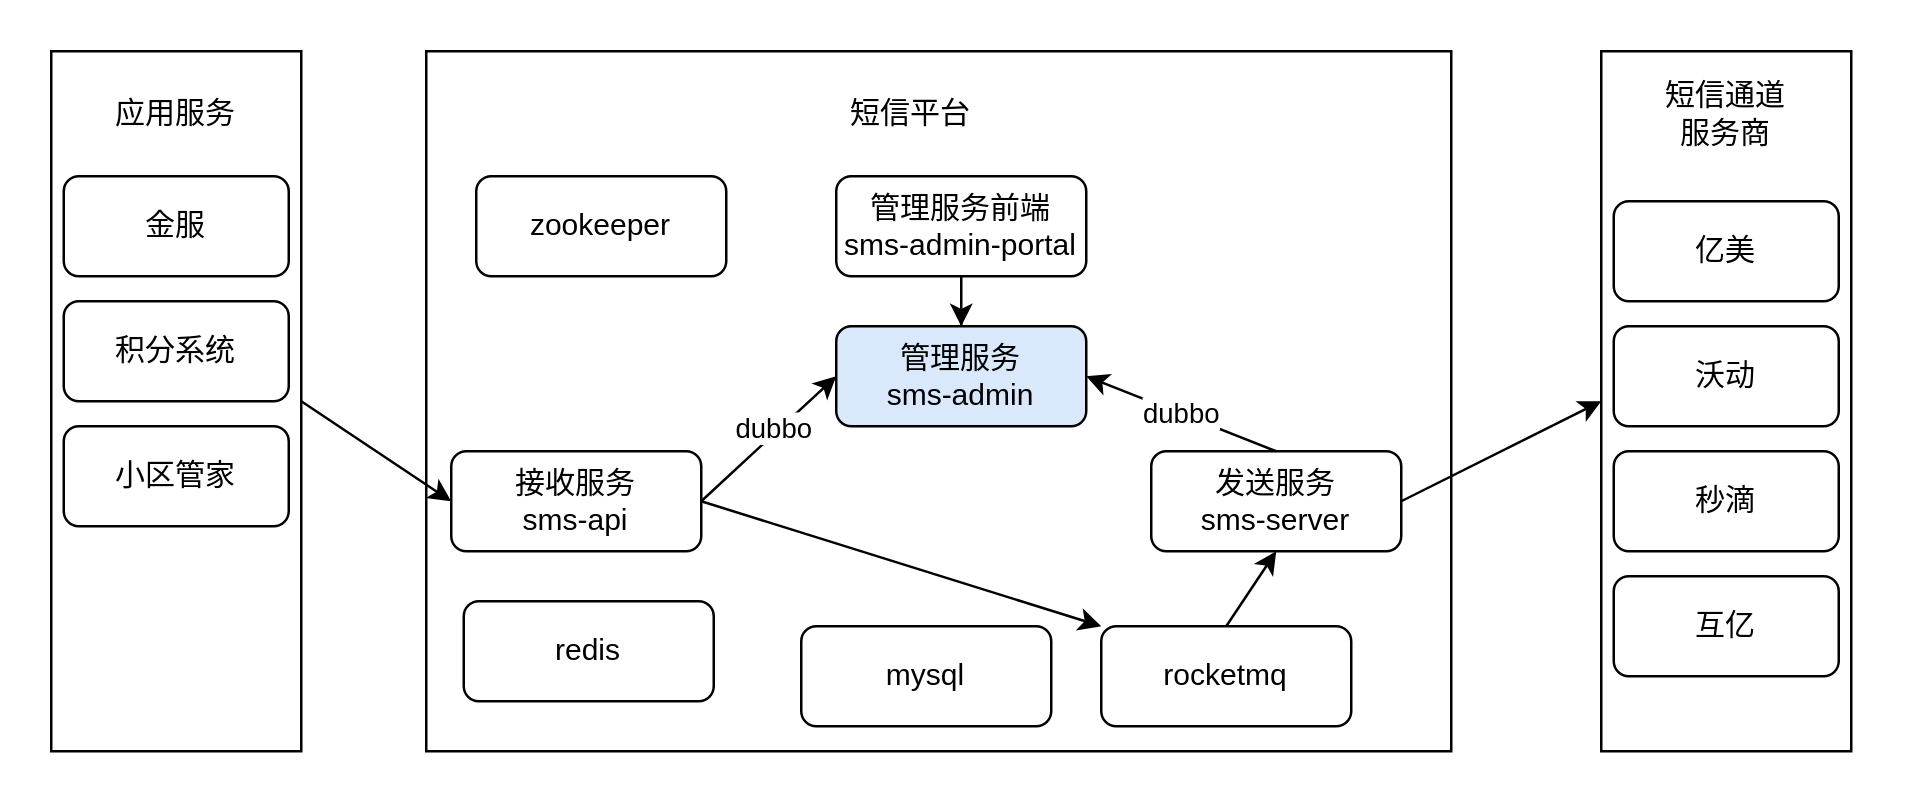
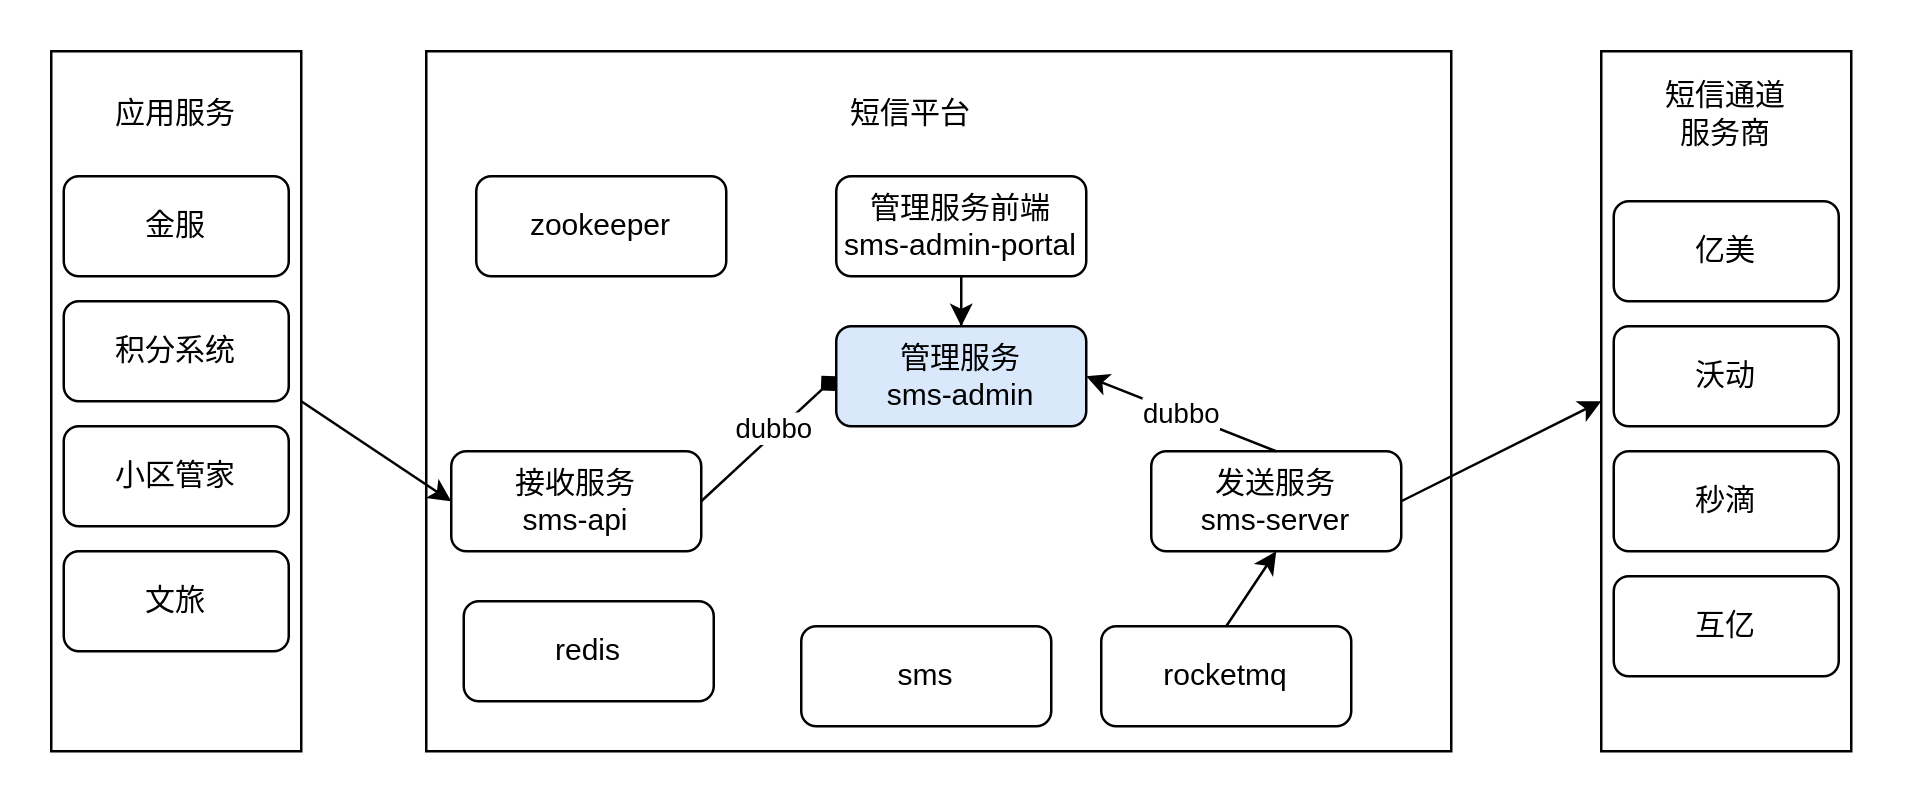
edge "接收服务 sms-api" -> "管理服务 sms-admin": arrowhead classic -> diamond
edge "接收服务 sms-api" -> "rocketmq": removed
node "文旅": added
node "mysql": label "mysql" -> "sms"
